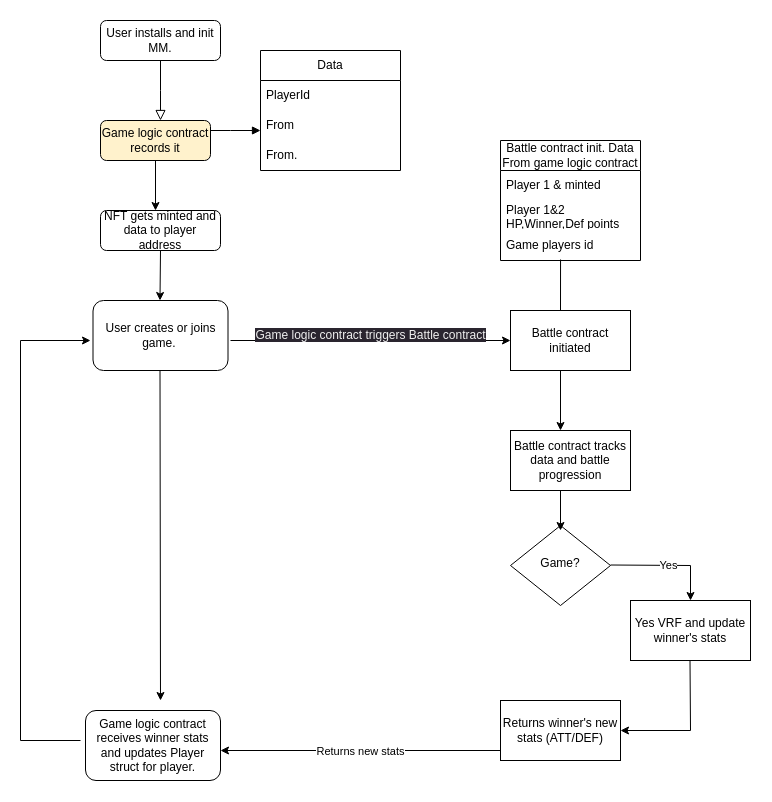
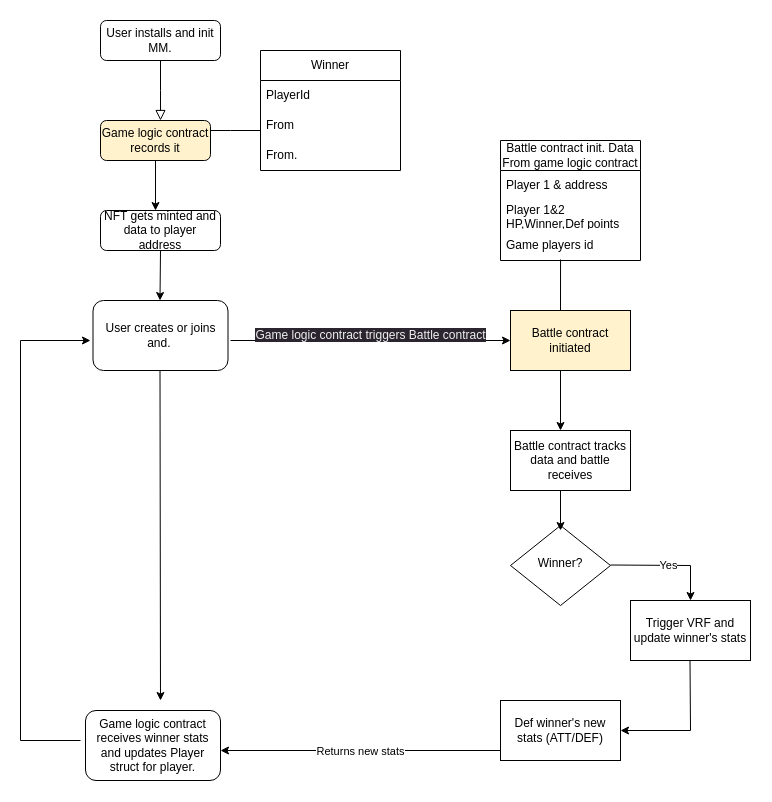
node "Data": label "Data" -> "Winner"
edge "Game logic contract records it" -> "From": arrowhead block -> none
node "Player 1 & minted": label "Player 1 & minted" -> "Player 1 & address"
node "User creates or joins game.": label "User creates or joins game." -> "User creates or joins and."
node "Battle contract initiated": fillcolor #ffffff -> #fff2cc
node "Battle contract tracks data and battle progression": label "Battle contract tracks data and battle progression" -> "Battle contract tracks data and battle receives"
node "Game?": label "Game?" -> "Winner?"
node "Yes VRF and update winner's stats": label "Yes VRF and update winner's stats" -> "Trigger VRF and update winner's stats"
node "Returns winner's new stats (ATT/DEF)": label "Returns winner's new stats (ATT/DEF)" -> "Def winner's new stats (ATT/DEF)"
